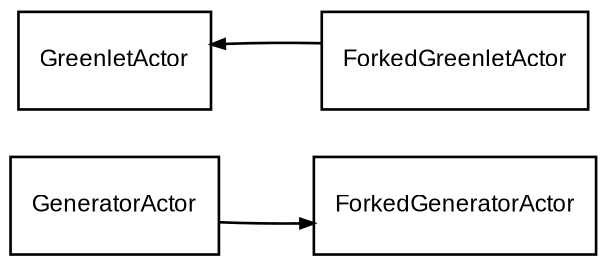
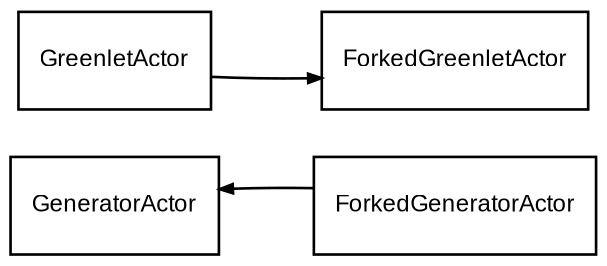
edge "ForkedGreenletActor" -> "GreenletActor": reversed
edge "GeneratorActor" -> "ForkedGeneratorActor": reversed
